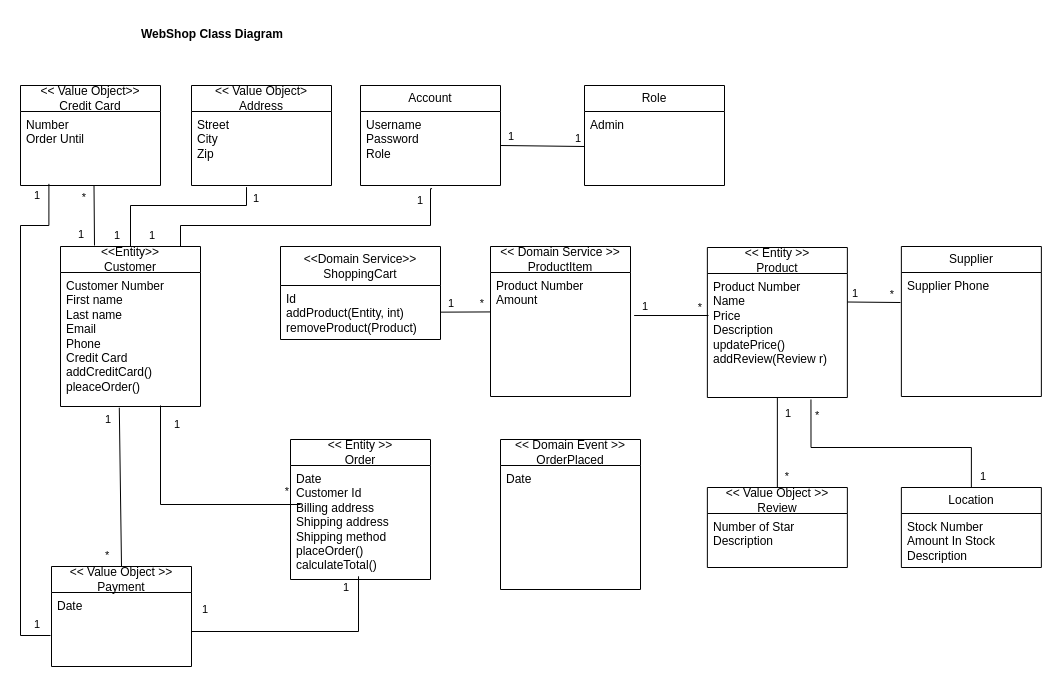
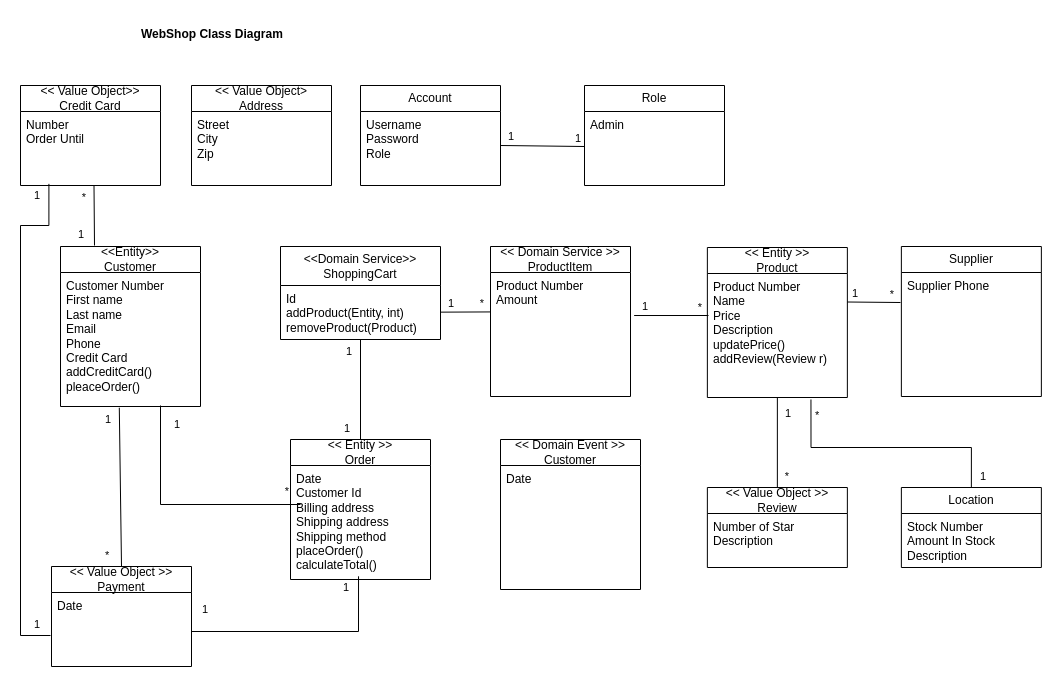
edge "Street City Zip" -- "<<Entity>> Customer": removed, labels "1", "1"
edge "Username Password Role" -- "<<Entity>> Customer": removed, labels "1", "1"
edge "Id addProduct(Entity, int) removeProduct(Product)" -- "<< Entity >> Order": added, labels "1", "1"
node "<< Domain Event >> OrderPlaced": label "<< Domain Event >> OrderPlaced" -> "<< Domain Event >> Customer"
